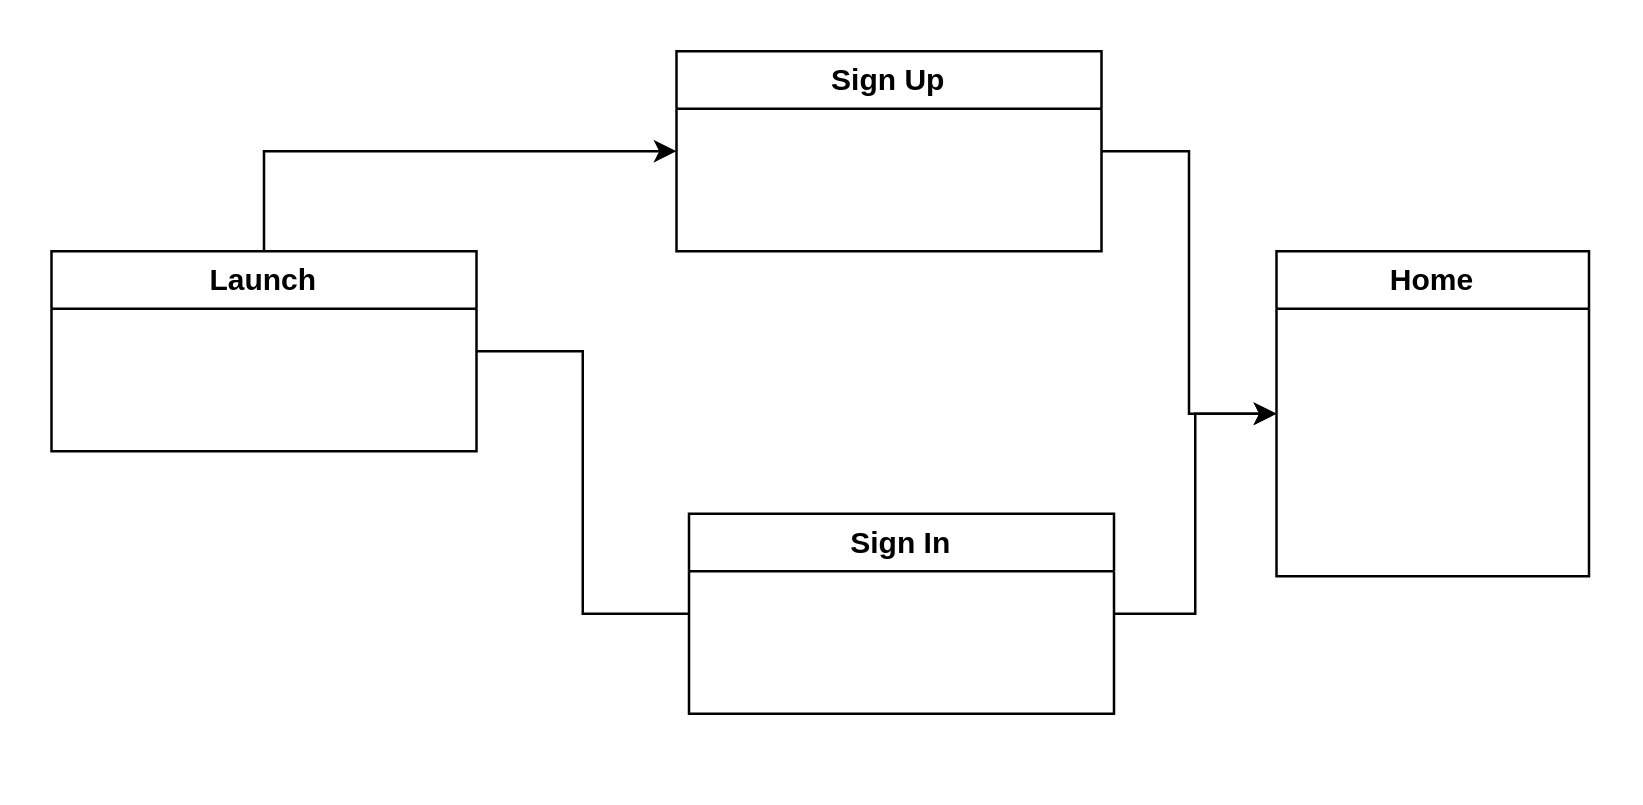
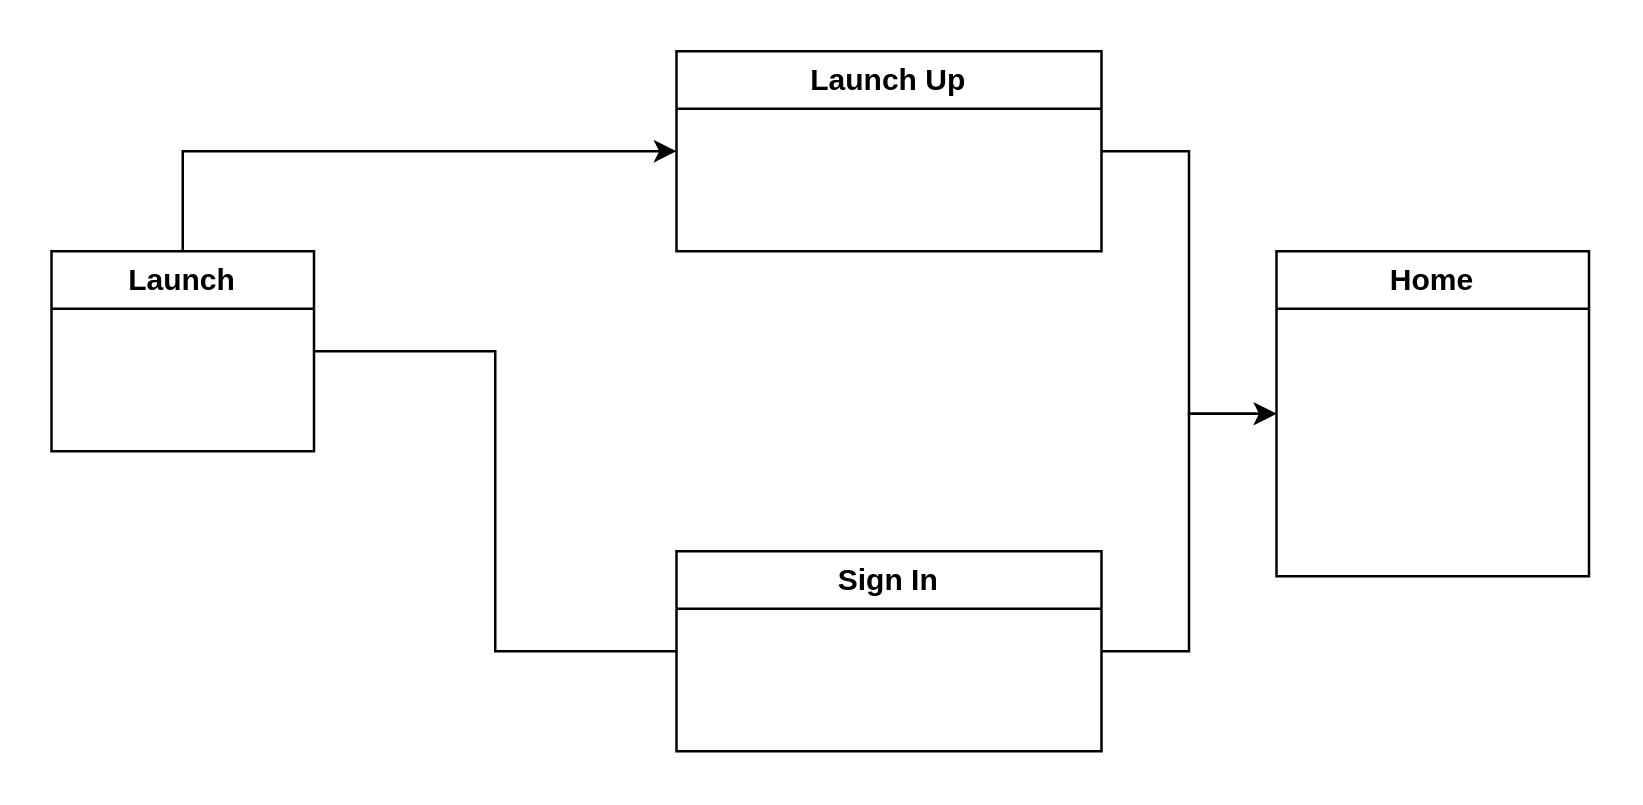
node "Sign Up": label "Sign Up" -> "Launch Up"
node "Launch": size 425x200 -> 263x200
node "Sign In": moved (901, 614) -> (889, 651)
